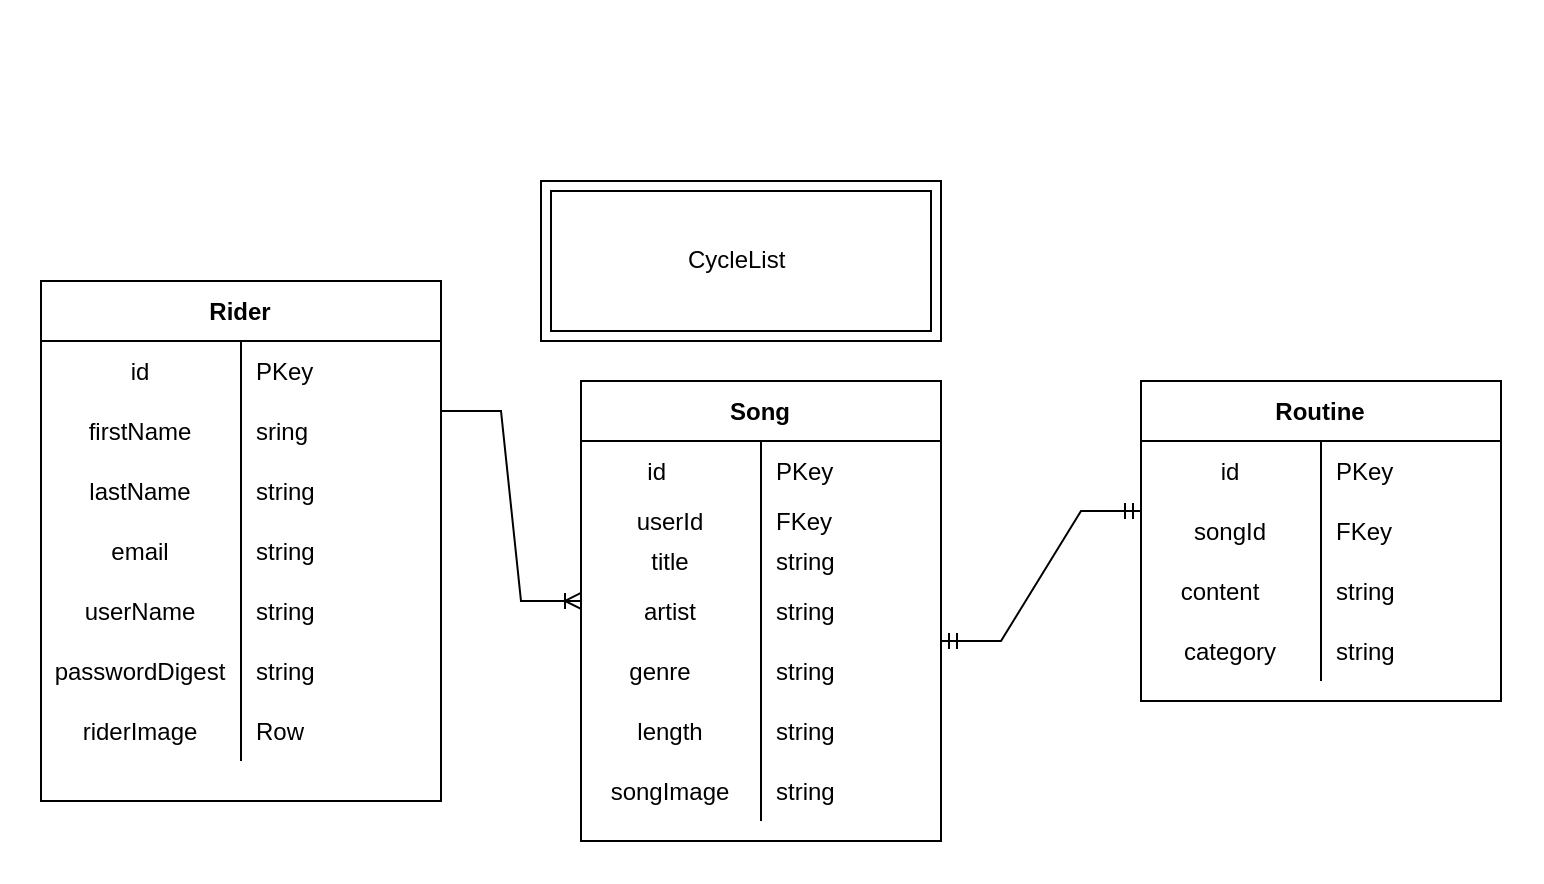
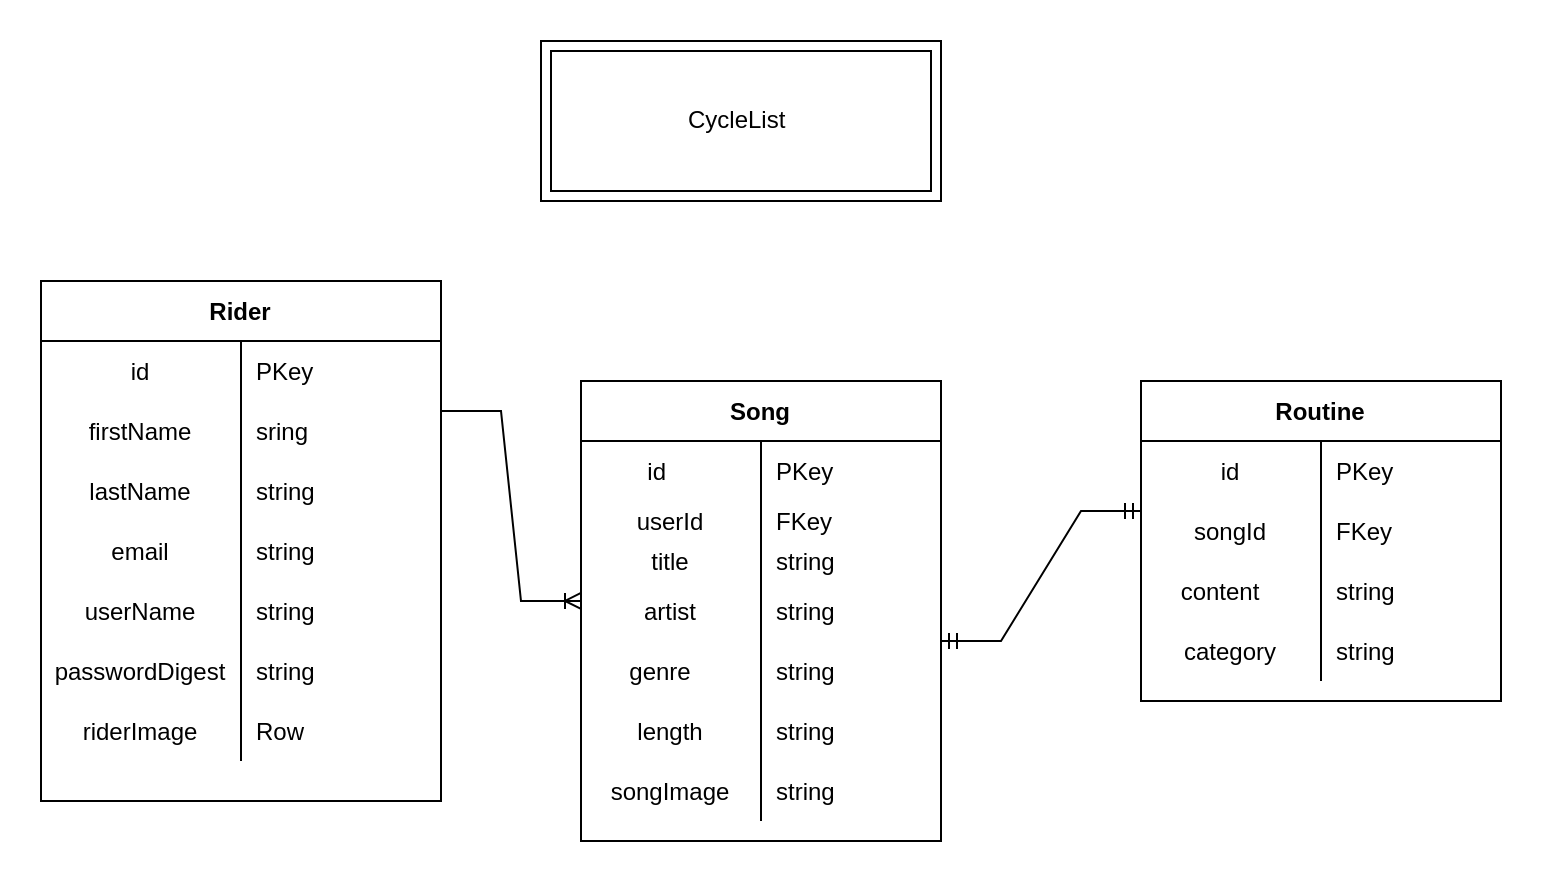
node "CycleList": moved (741, 261) -> (741, 121)
